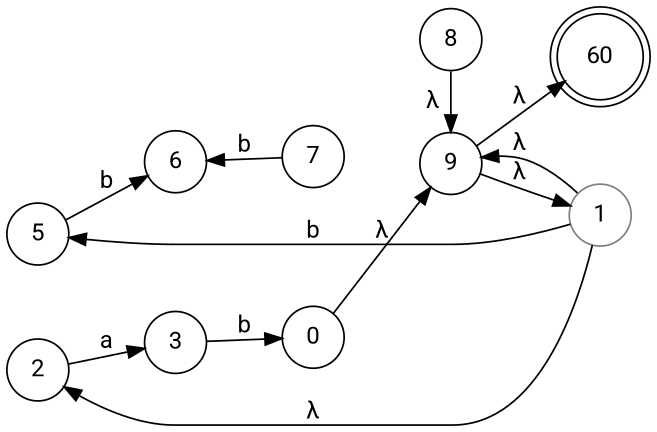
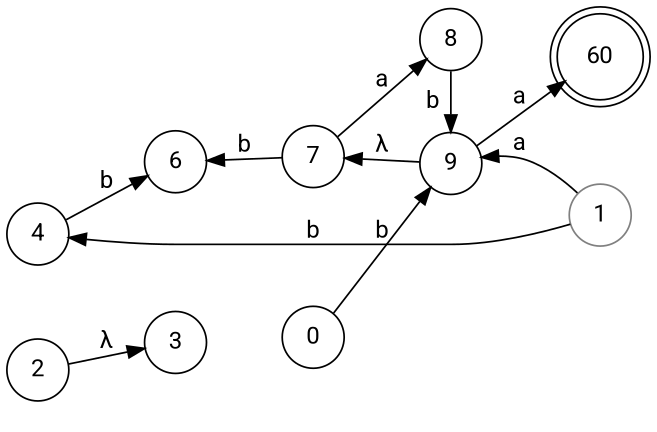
edge "9" -> "60": label "λ" -> "a"
edge "8" -> "9": label "λ" -> "b"
edge "7" -> "8": added, label "a"
edge "1" -> "9": label "λ" -> "a"
edge "9" -> "1": now "9" -> "7"
edge "0" -> "9": label "λ" -> "b"
node "5": label "5" -> "4"
edge "3" -> "0": removed, label "b"
edge "2" -> "3": label "a" -> "λ"
edge "1" -> "2": removed, label "λ"
